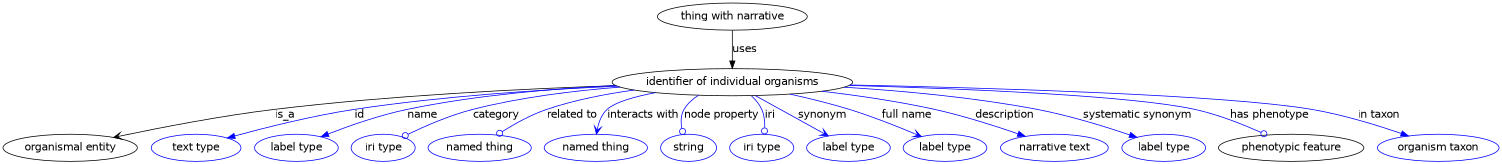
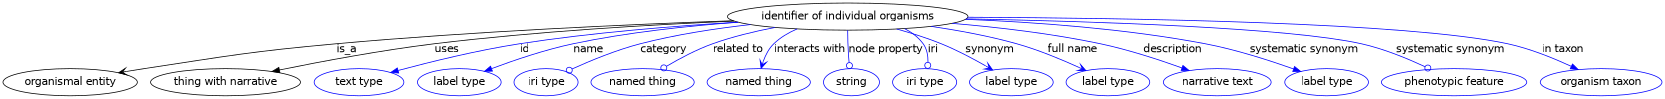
edge "thing with narrative" -> "identifier of individual organisms": reversed
edge "identifier of individual organisms" -> "phenotypic feature": label "has phenotype" -> "systematic synonym"
node "phenotypic feature": color black -> blue
